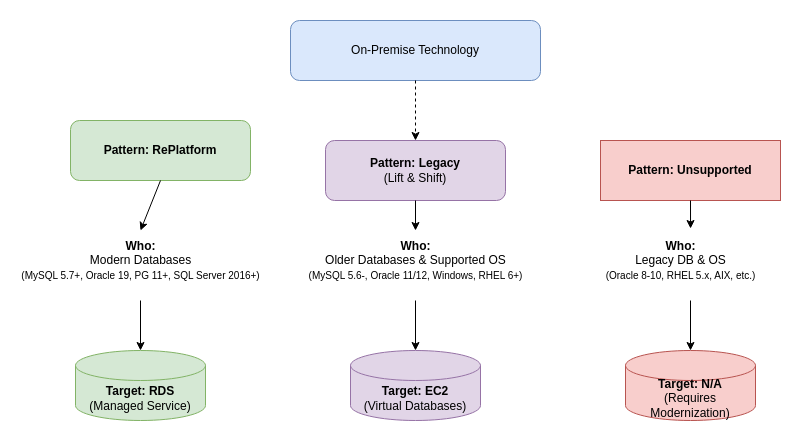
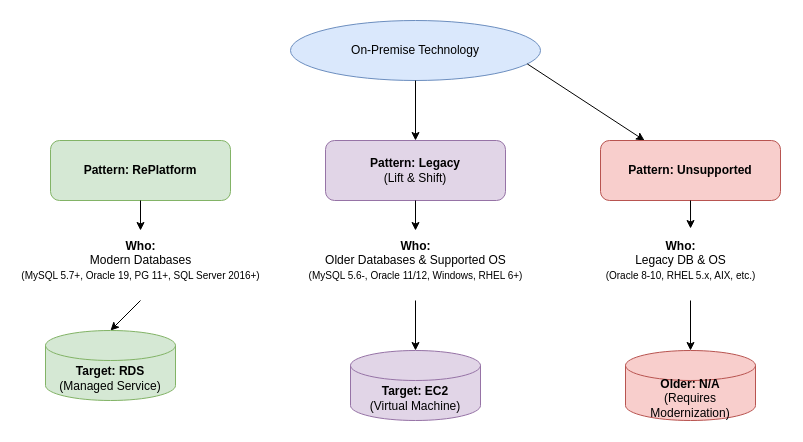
node "On-Premise Technology": shape rounded rectangle -> ellipse
edge "On-Premise Technology" -> "Pattern: Unsupported": added
edge "On-Premise Technology" -> "Pattern: Legacy (Lift & Shift)": style dashed -> solid
node "Pattern: RePlatform": moved (161, 151) -> (141, 171)
node "Pattern: Unsupported": shape rectangle -> rounded rectangle
node "Target: RDS (Managed Service)": moved (141, 386) -> (111, 366)
node "Target: EC2 (Virtual Databases)": label "Target: EC2 (Virtual Databases)" -> "Target: EC2 (Virtual Machine)"
node "Target: N/A (Requires Modernization)": label "Target: N/A (Requires Modernization)" -> "Older: N/A (Requires Modernization)"
